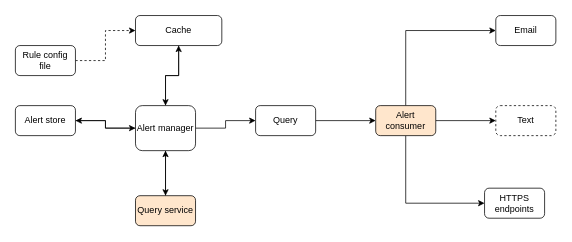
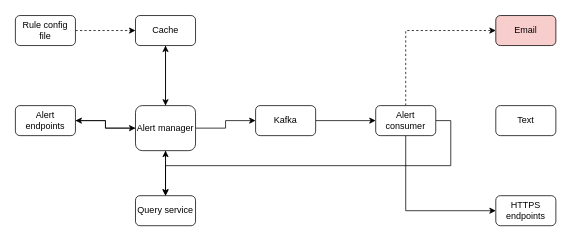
node "Cache": size 86x30 -> 60x30
edge "Alert consumer" -> "Email": style solid -> dashed
node "Email": fillcolor #ffffff -> #f8cecc
node "Rule config file": moved (45, 60) -> (45, 30)
node "Alert store": label "Alert store" -> "Alert endpoints"
node "Query": label "Query" -> "Kafka"
node "Alert consumer": fillcolor #ffe6cc -> #ffffff
edge "Alert consumer" -> "Text": now "Alert consumer" -> "Query service"
node "Text": style dashed -> solid
node "HTTPS endpoints": moved (514, 203) -> (525, 210)
node "Query service": fillcolor #ffe6cc -> #ffffff
